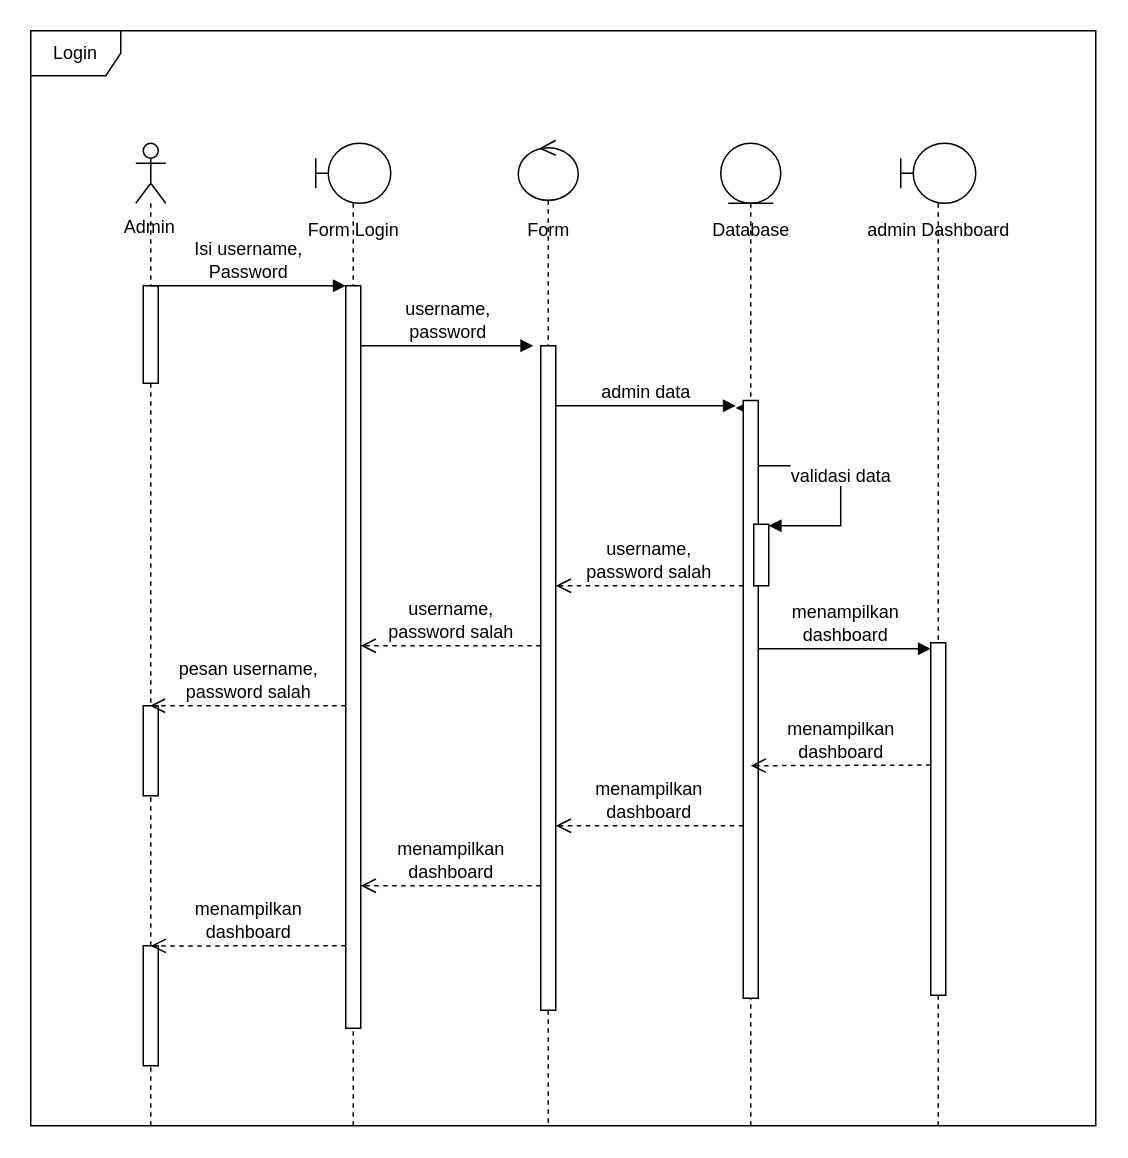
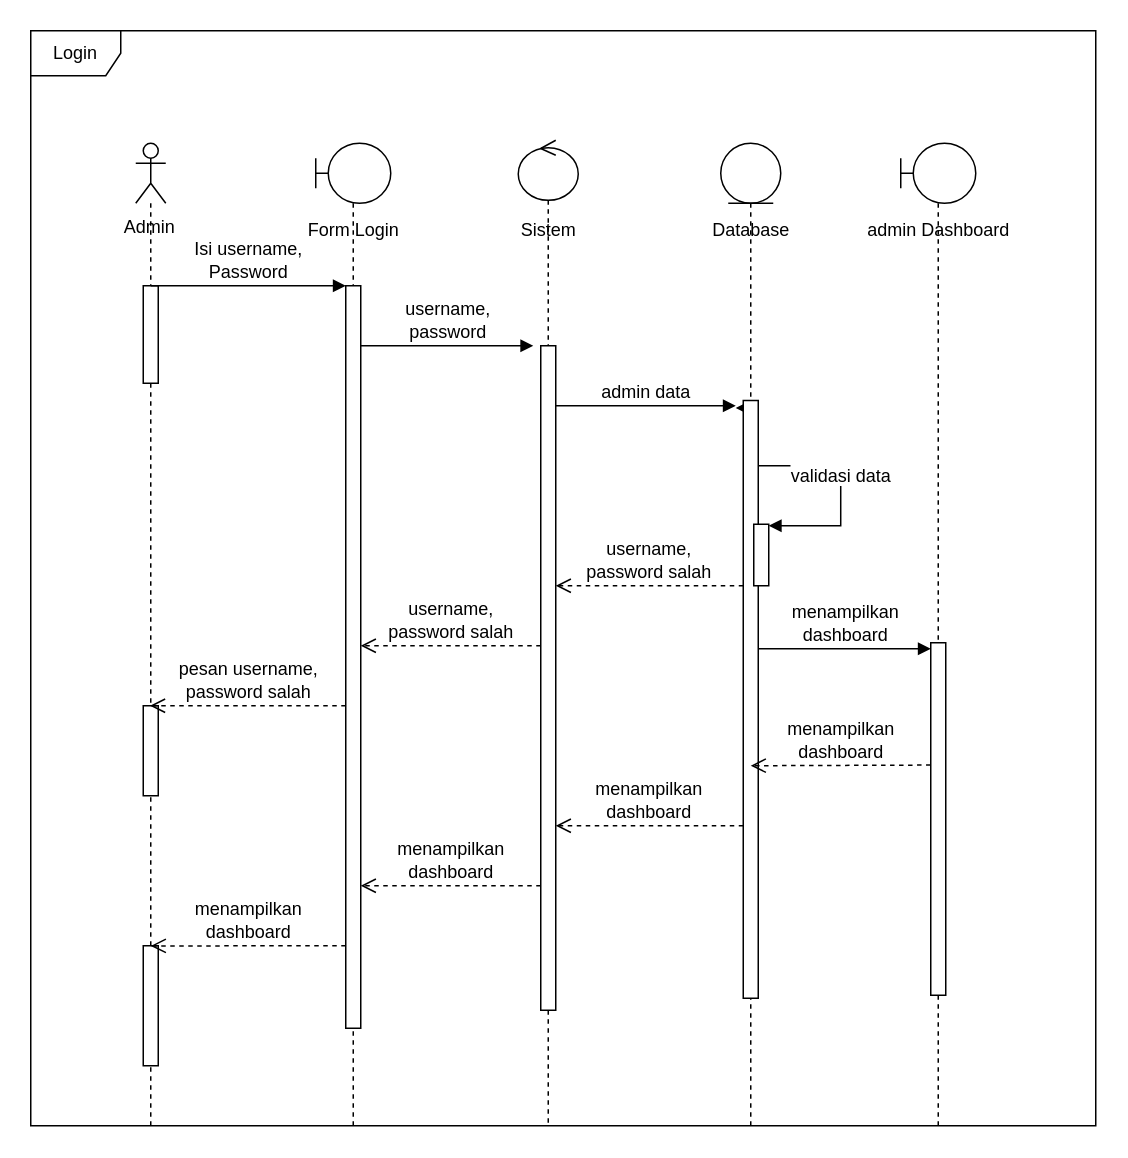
node "Form": label "Form" -> "Sistem"
